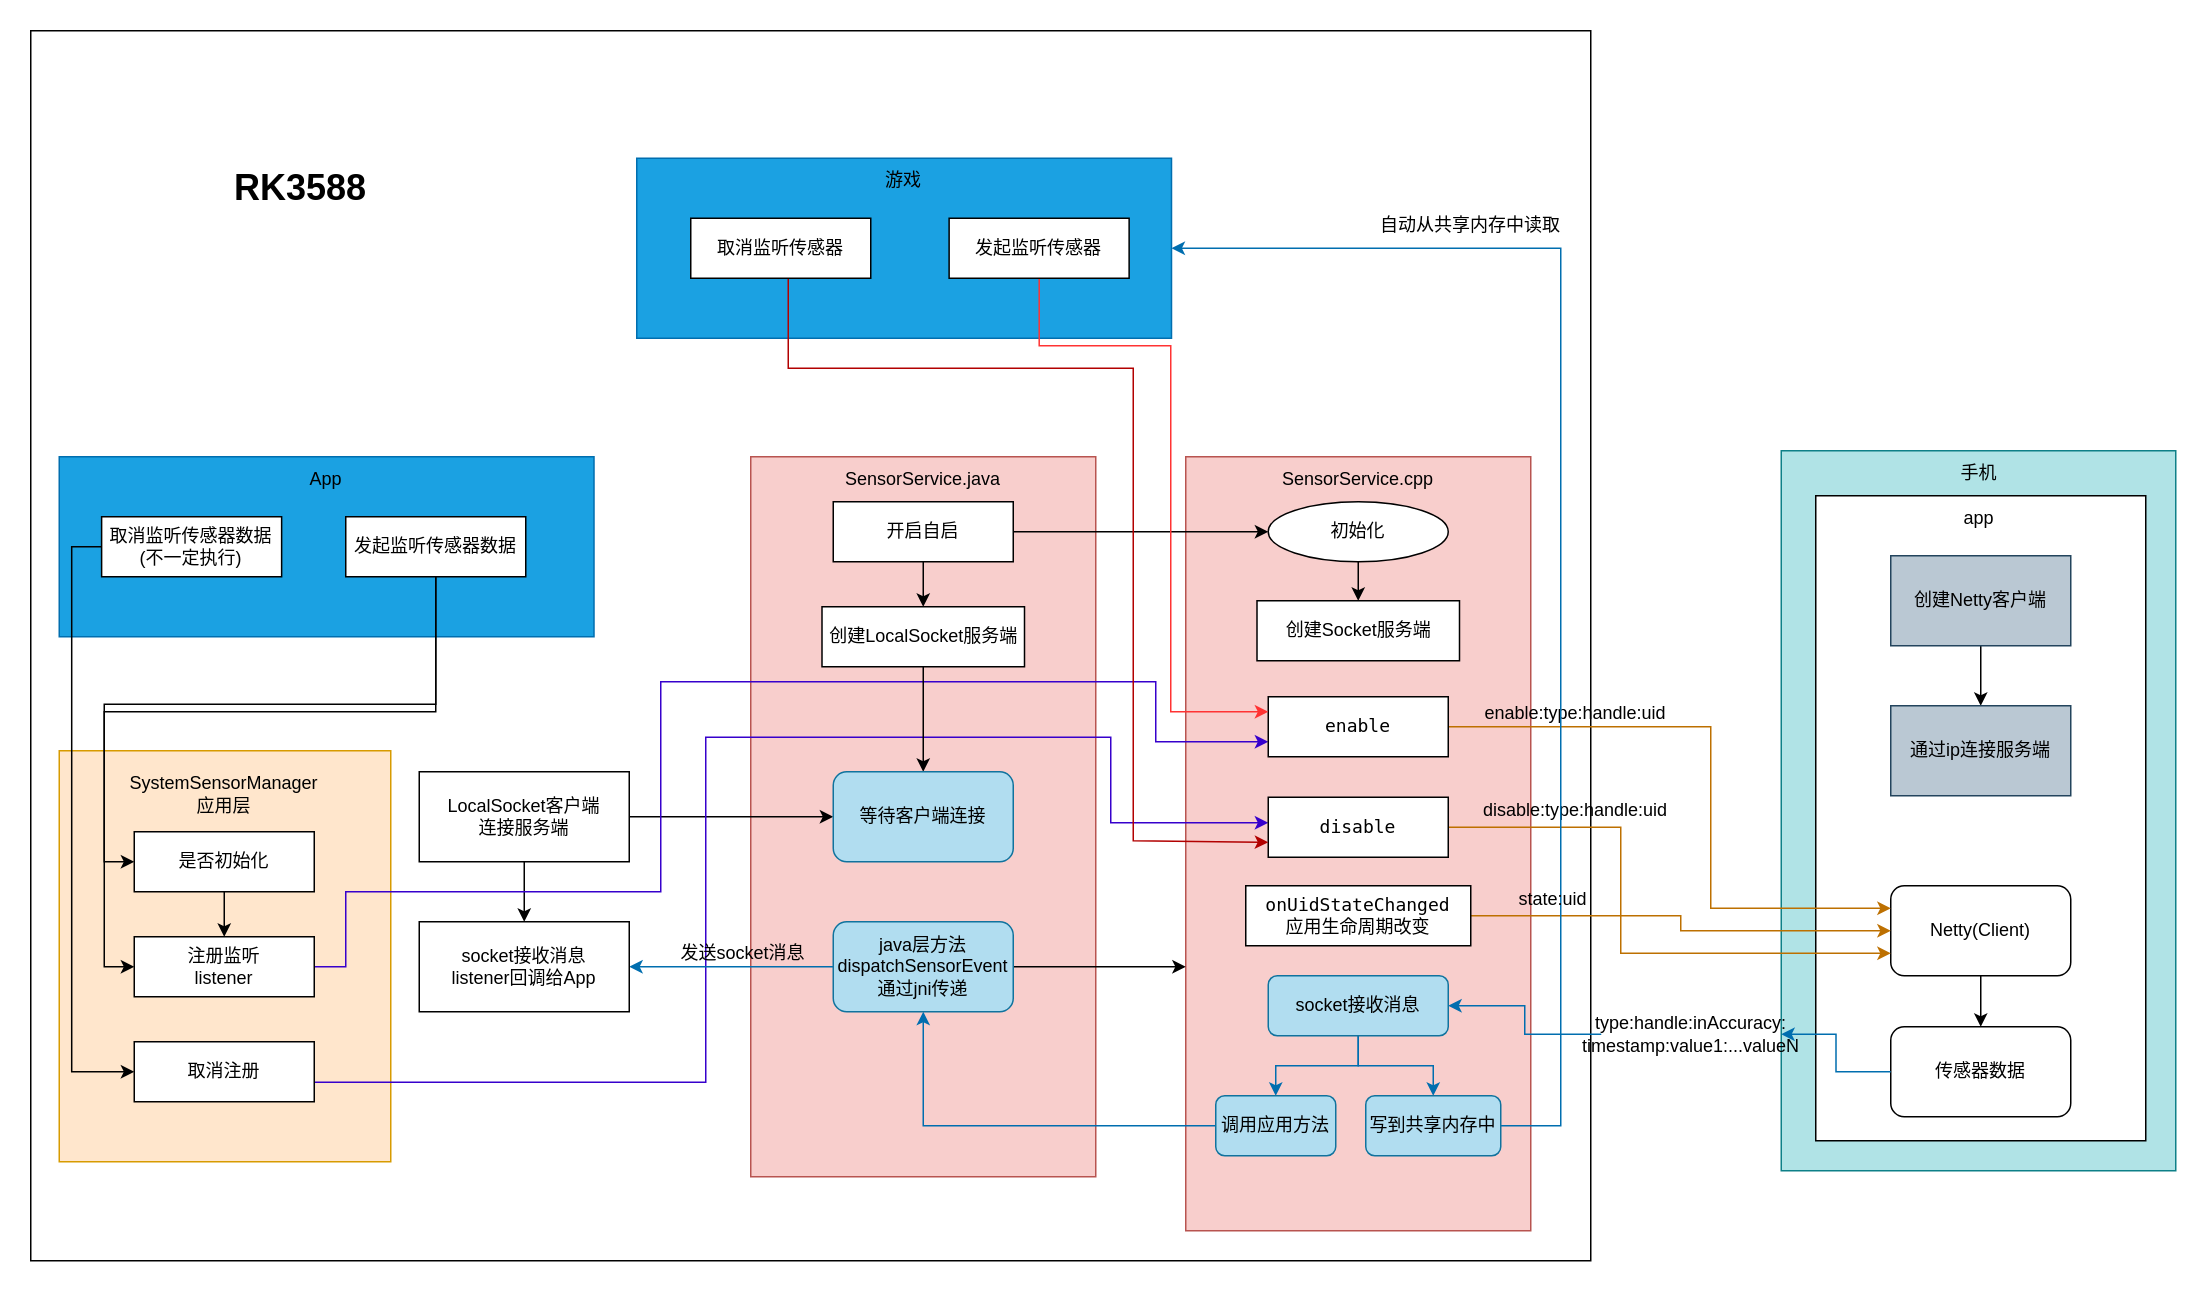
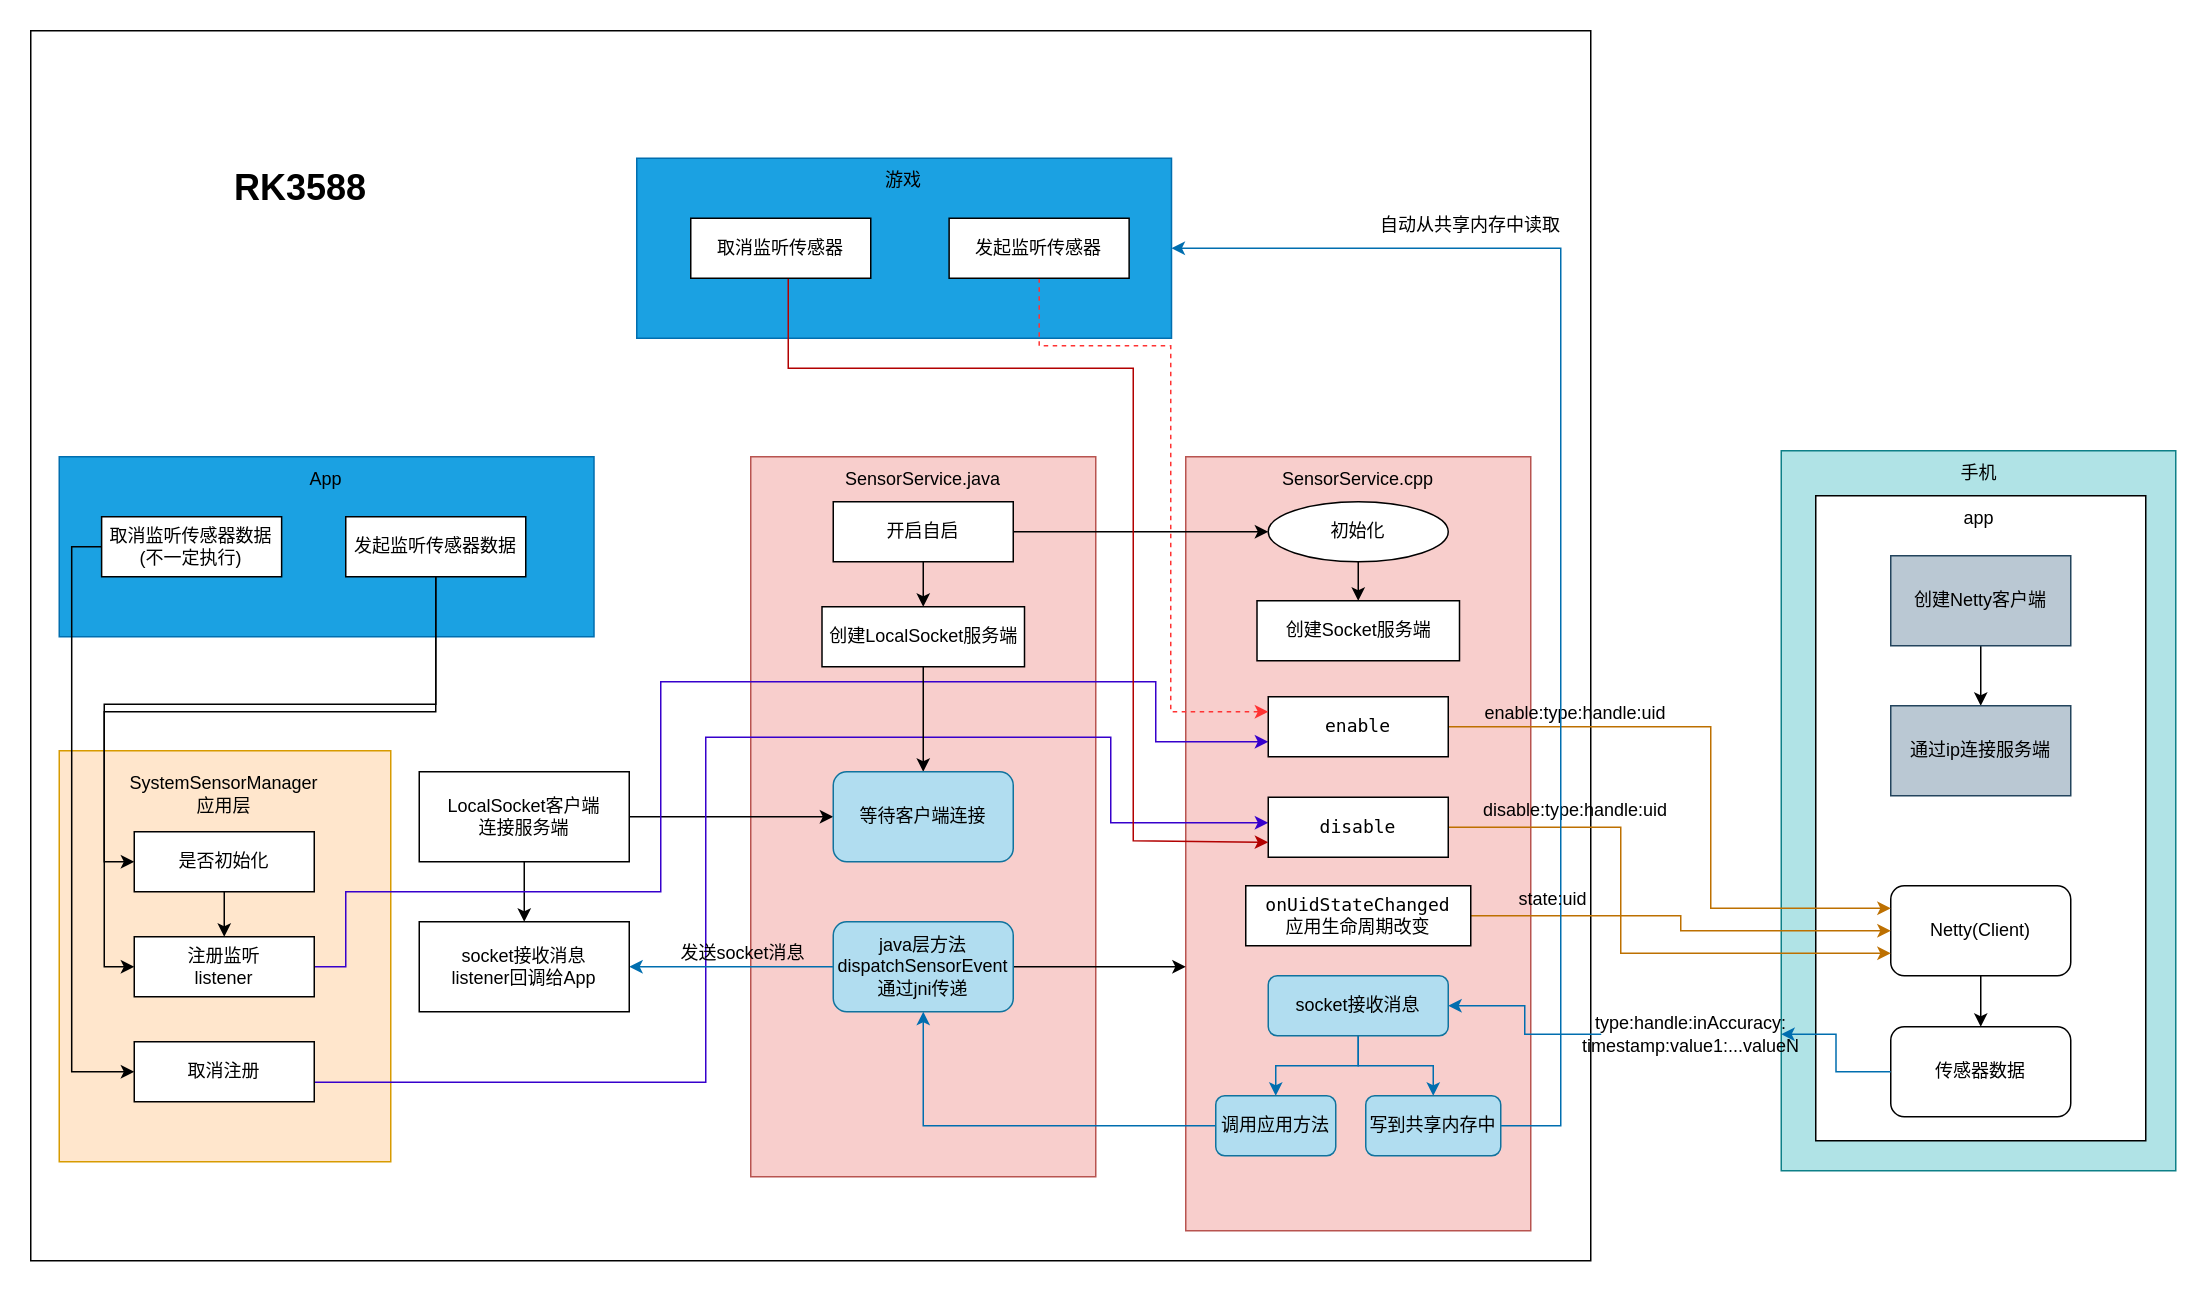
edge "发起监听传感器" -> "enable": style solid -> dashed
